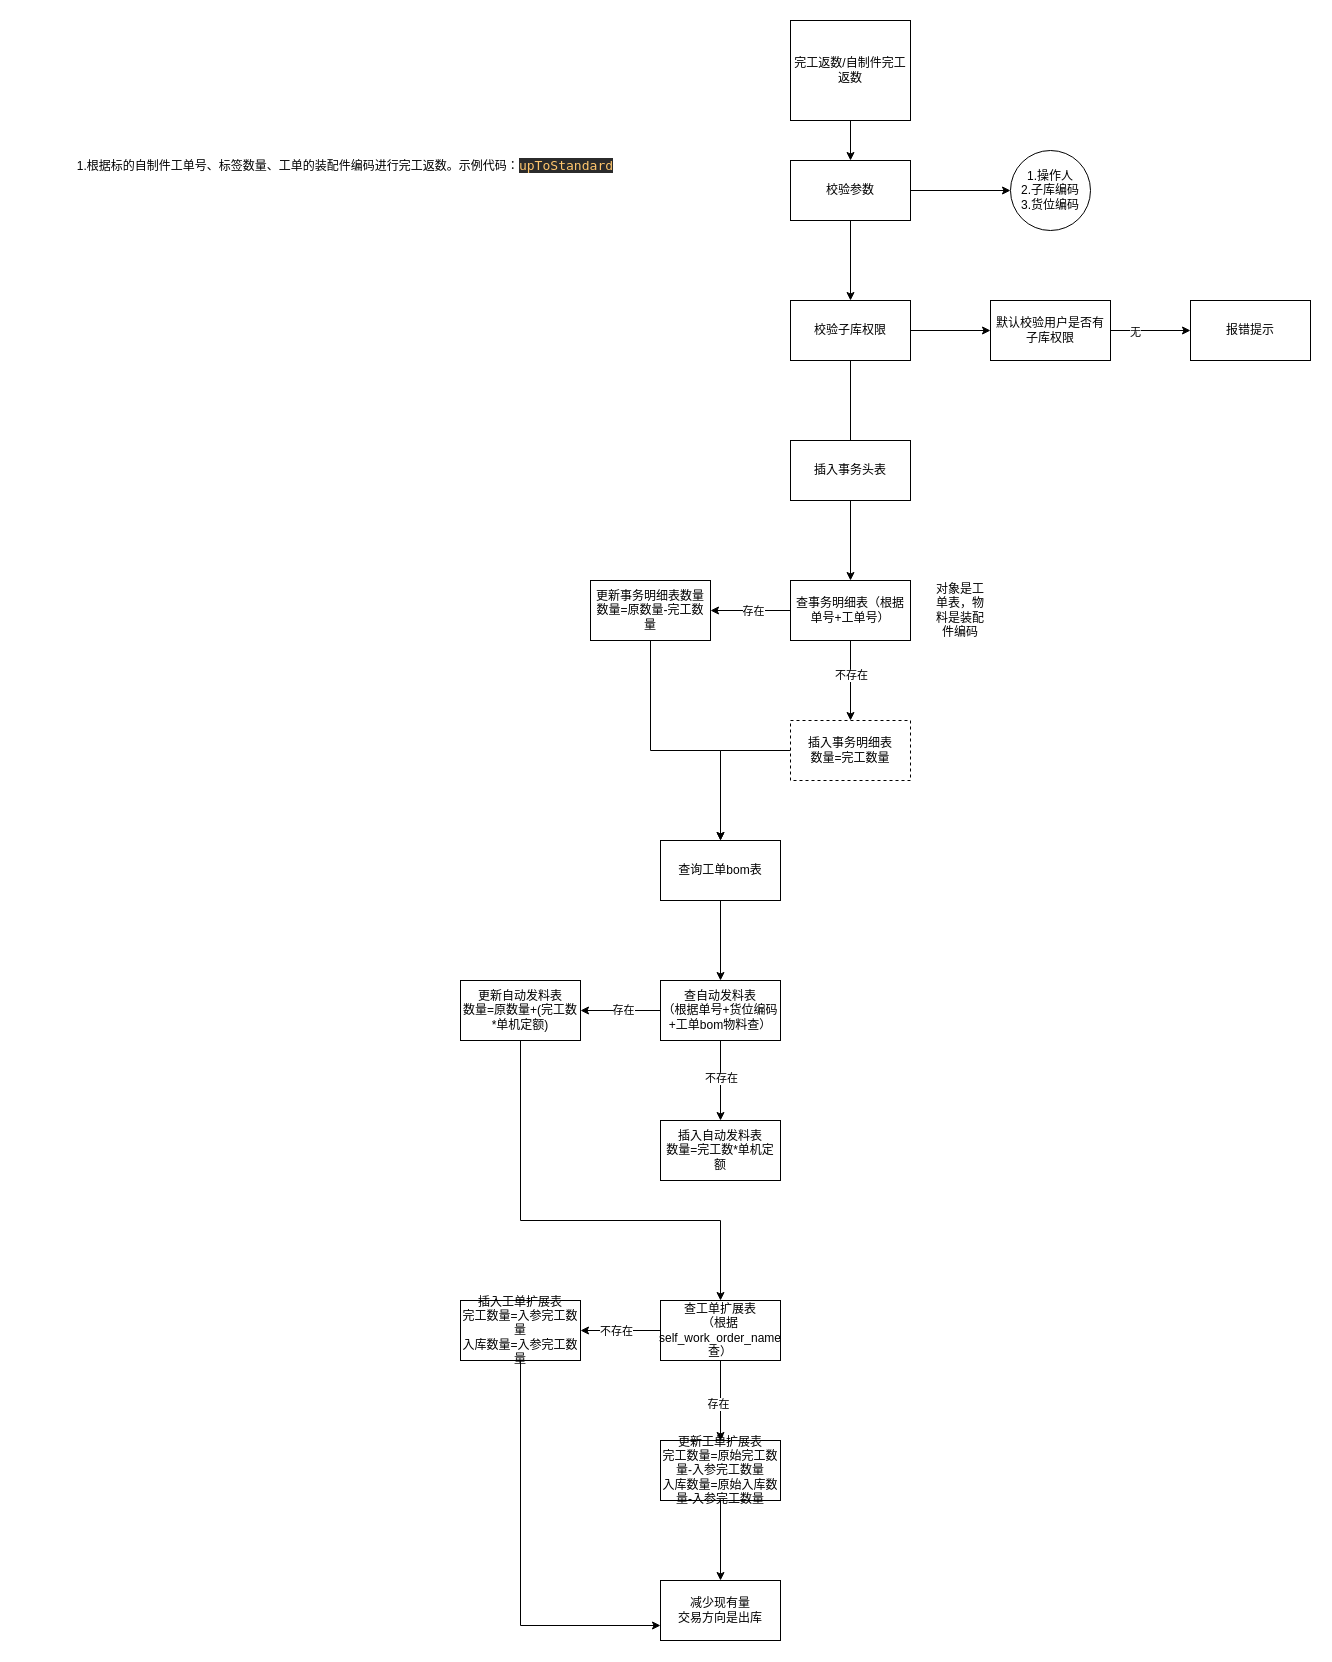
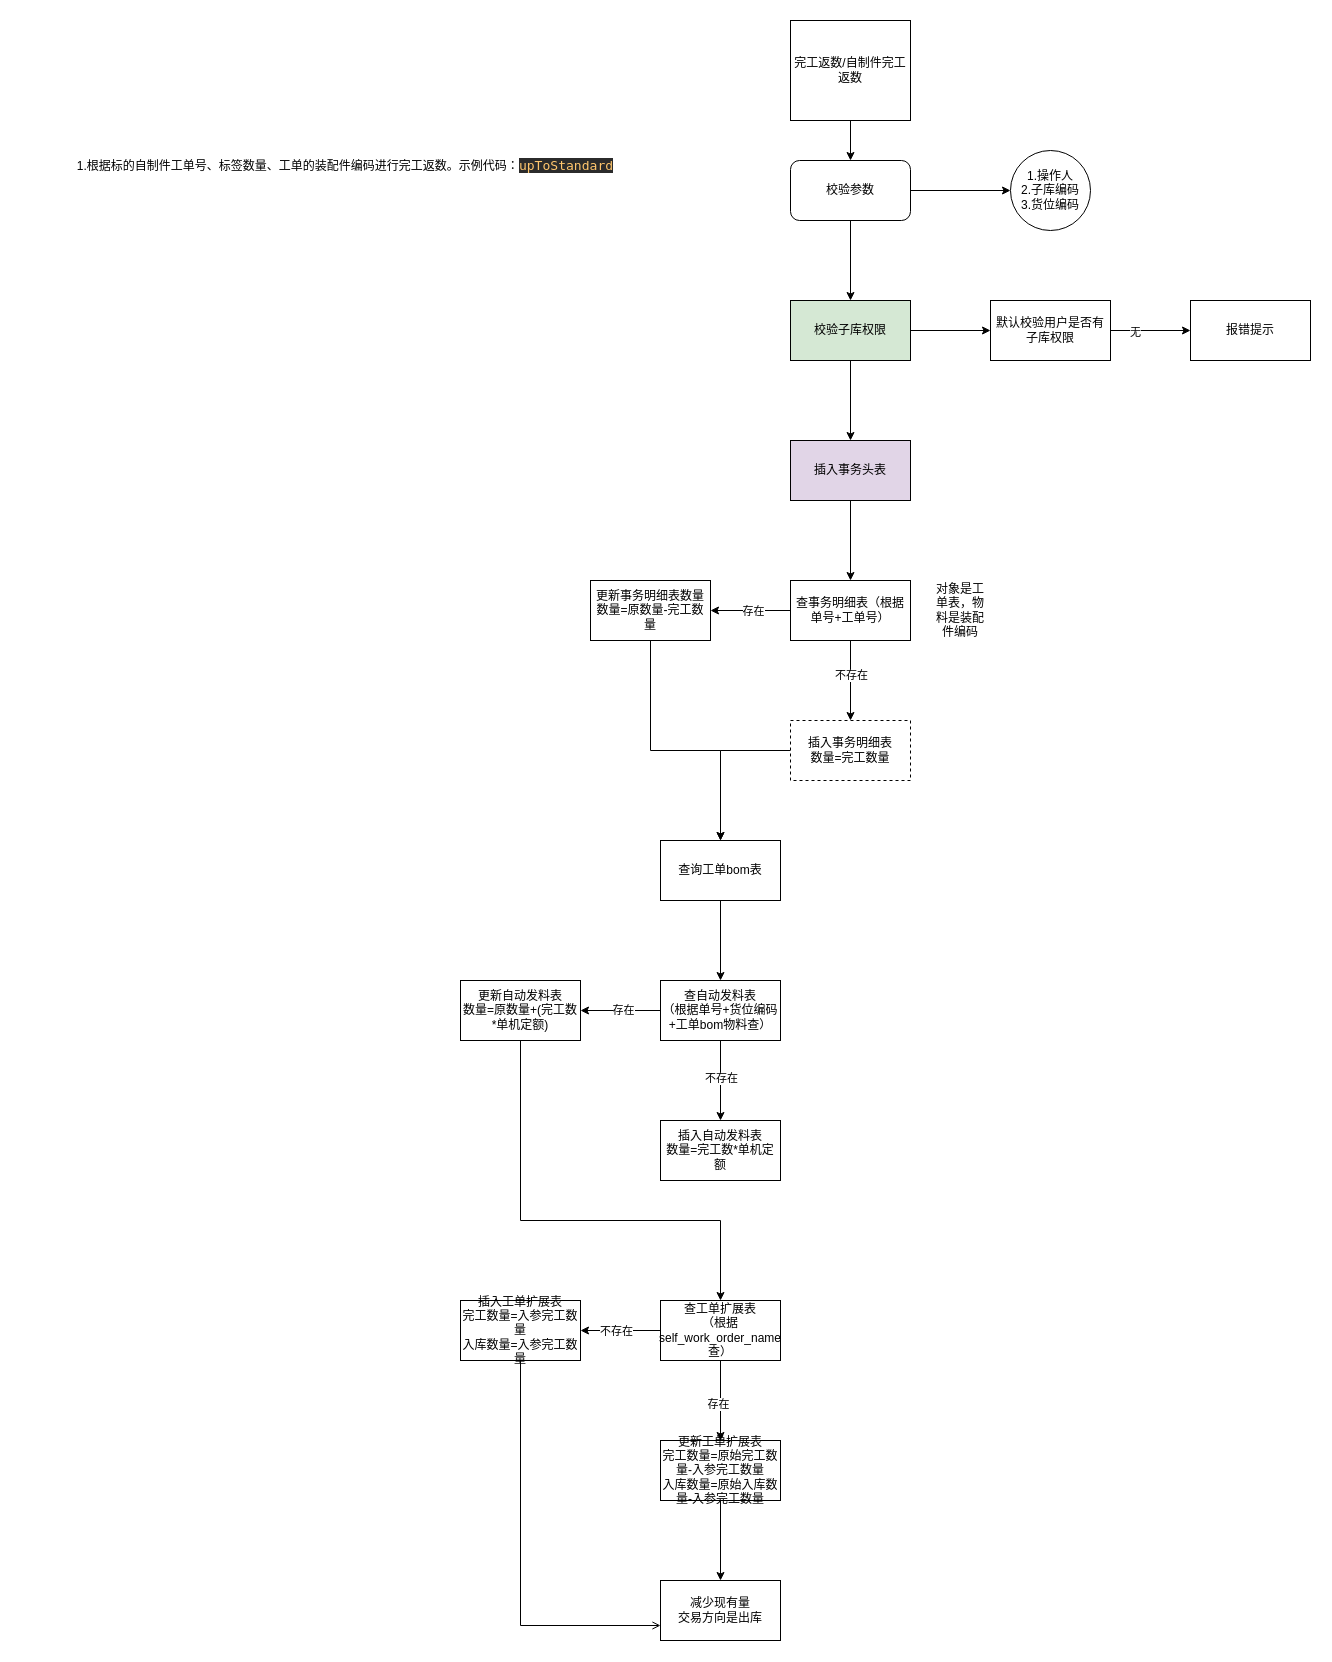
node "校验参数": shape rectangle -> rounded rectangle
node "校验子库权限": fillcolor #ffffff -> #d5e8d4
edge "校验子库权限" -- "插入事务头表": arrowhead none -> classic
node "插入事务头表": fillcolor #ffffff -> #e1d5e7
edge "插入工单扩展表 完工数量=入参完工数量 入库数量=入参完工数量" -> "减少现有量 交易方向是出库": arrowhead classic -> open
